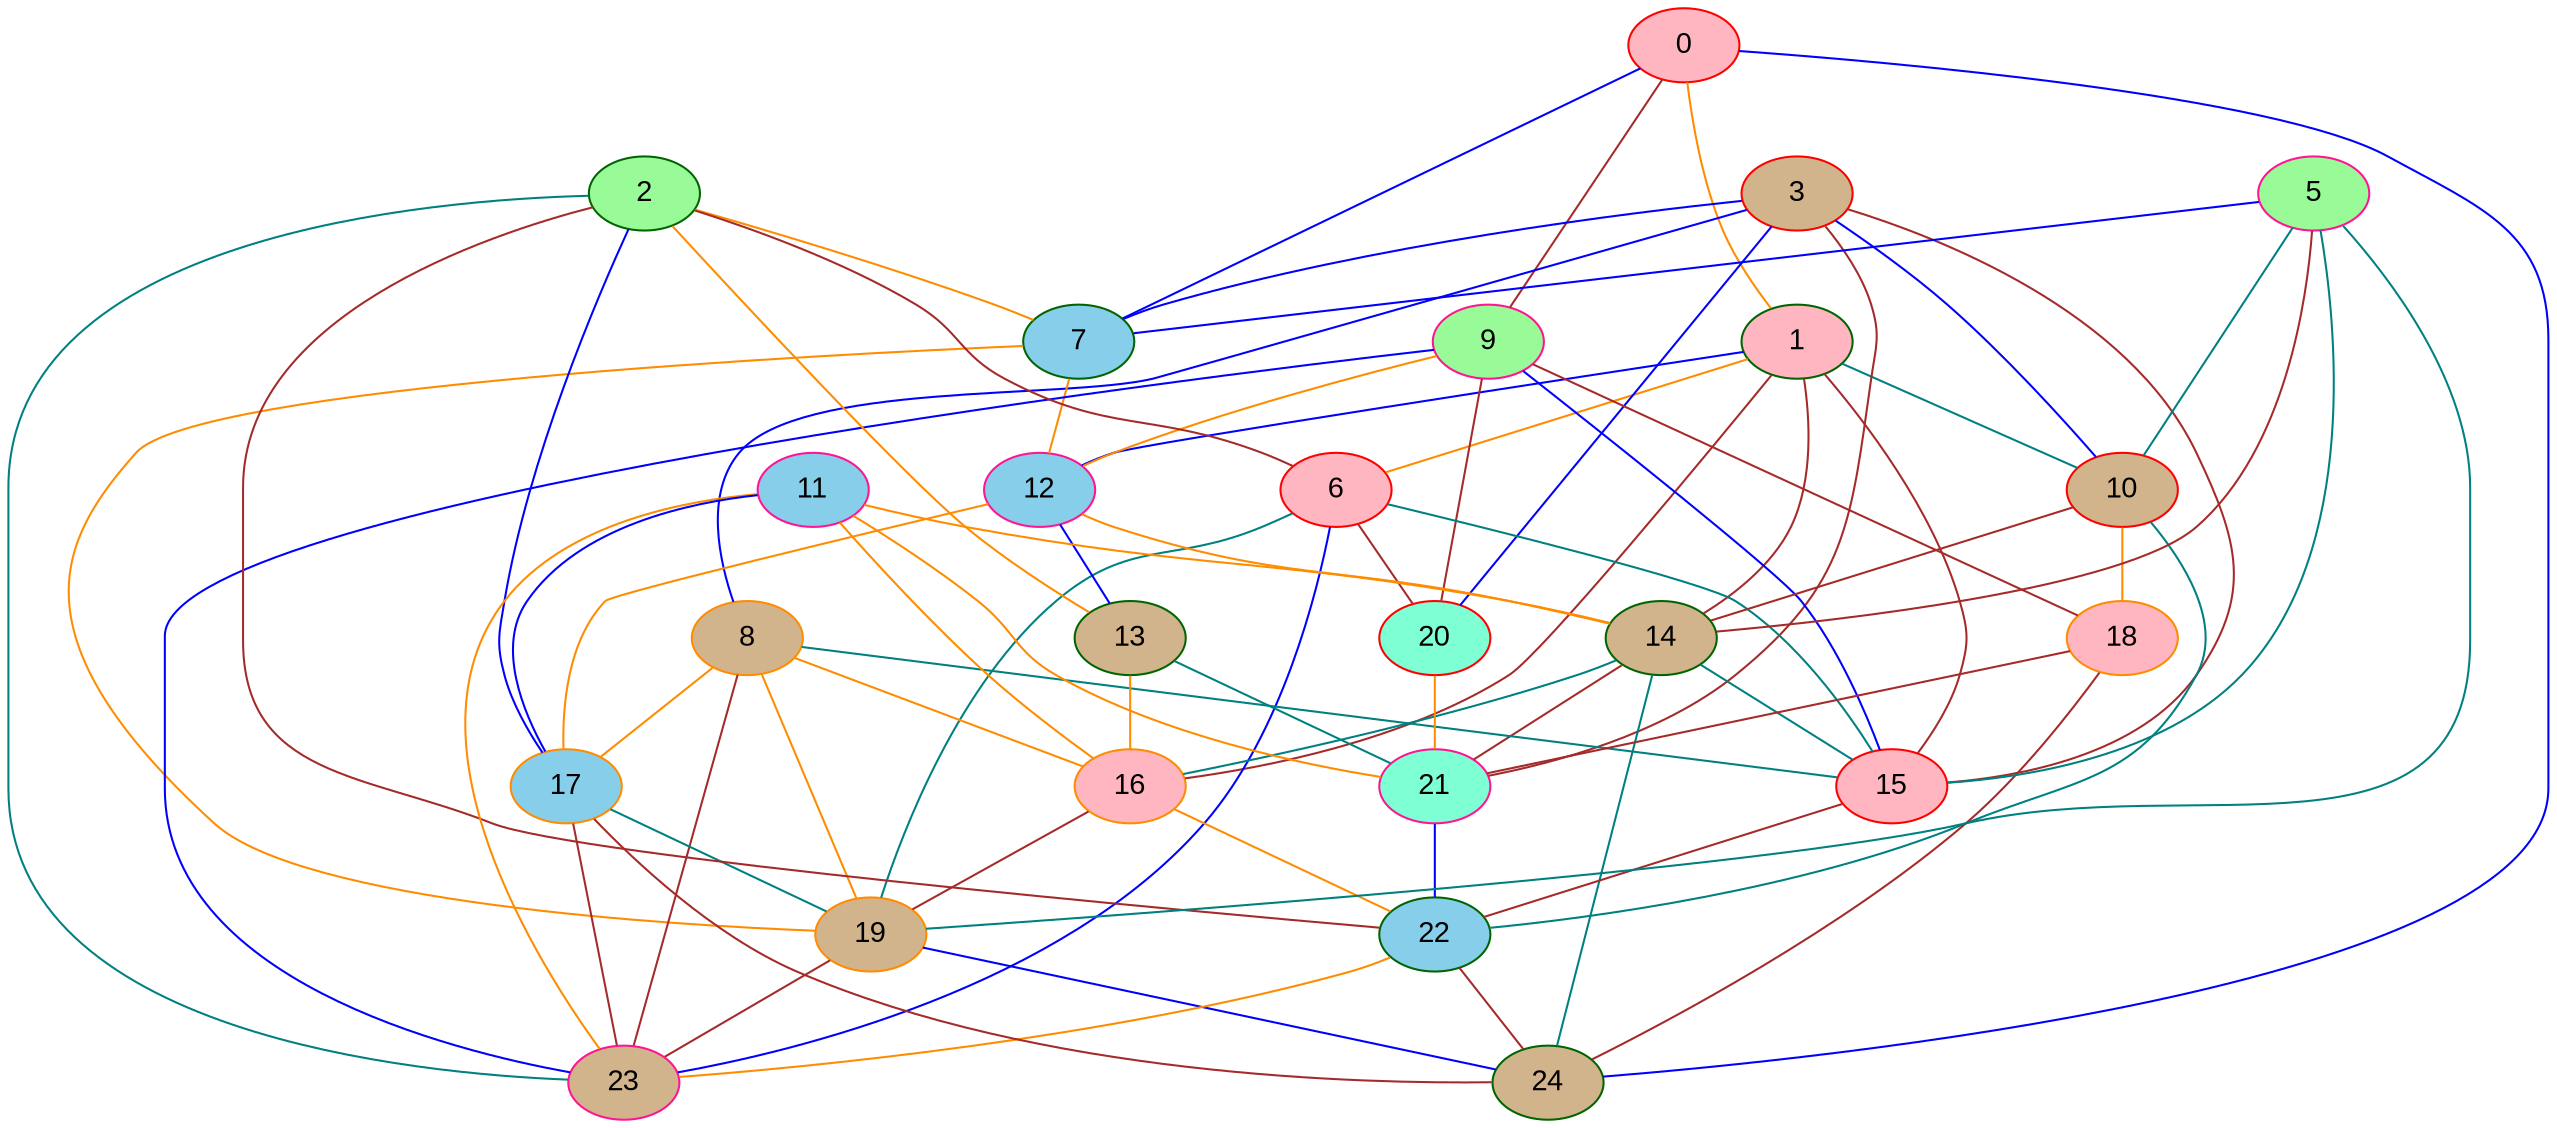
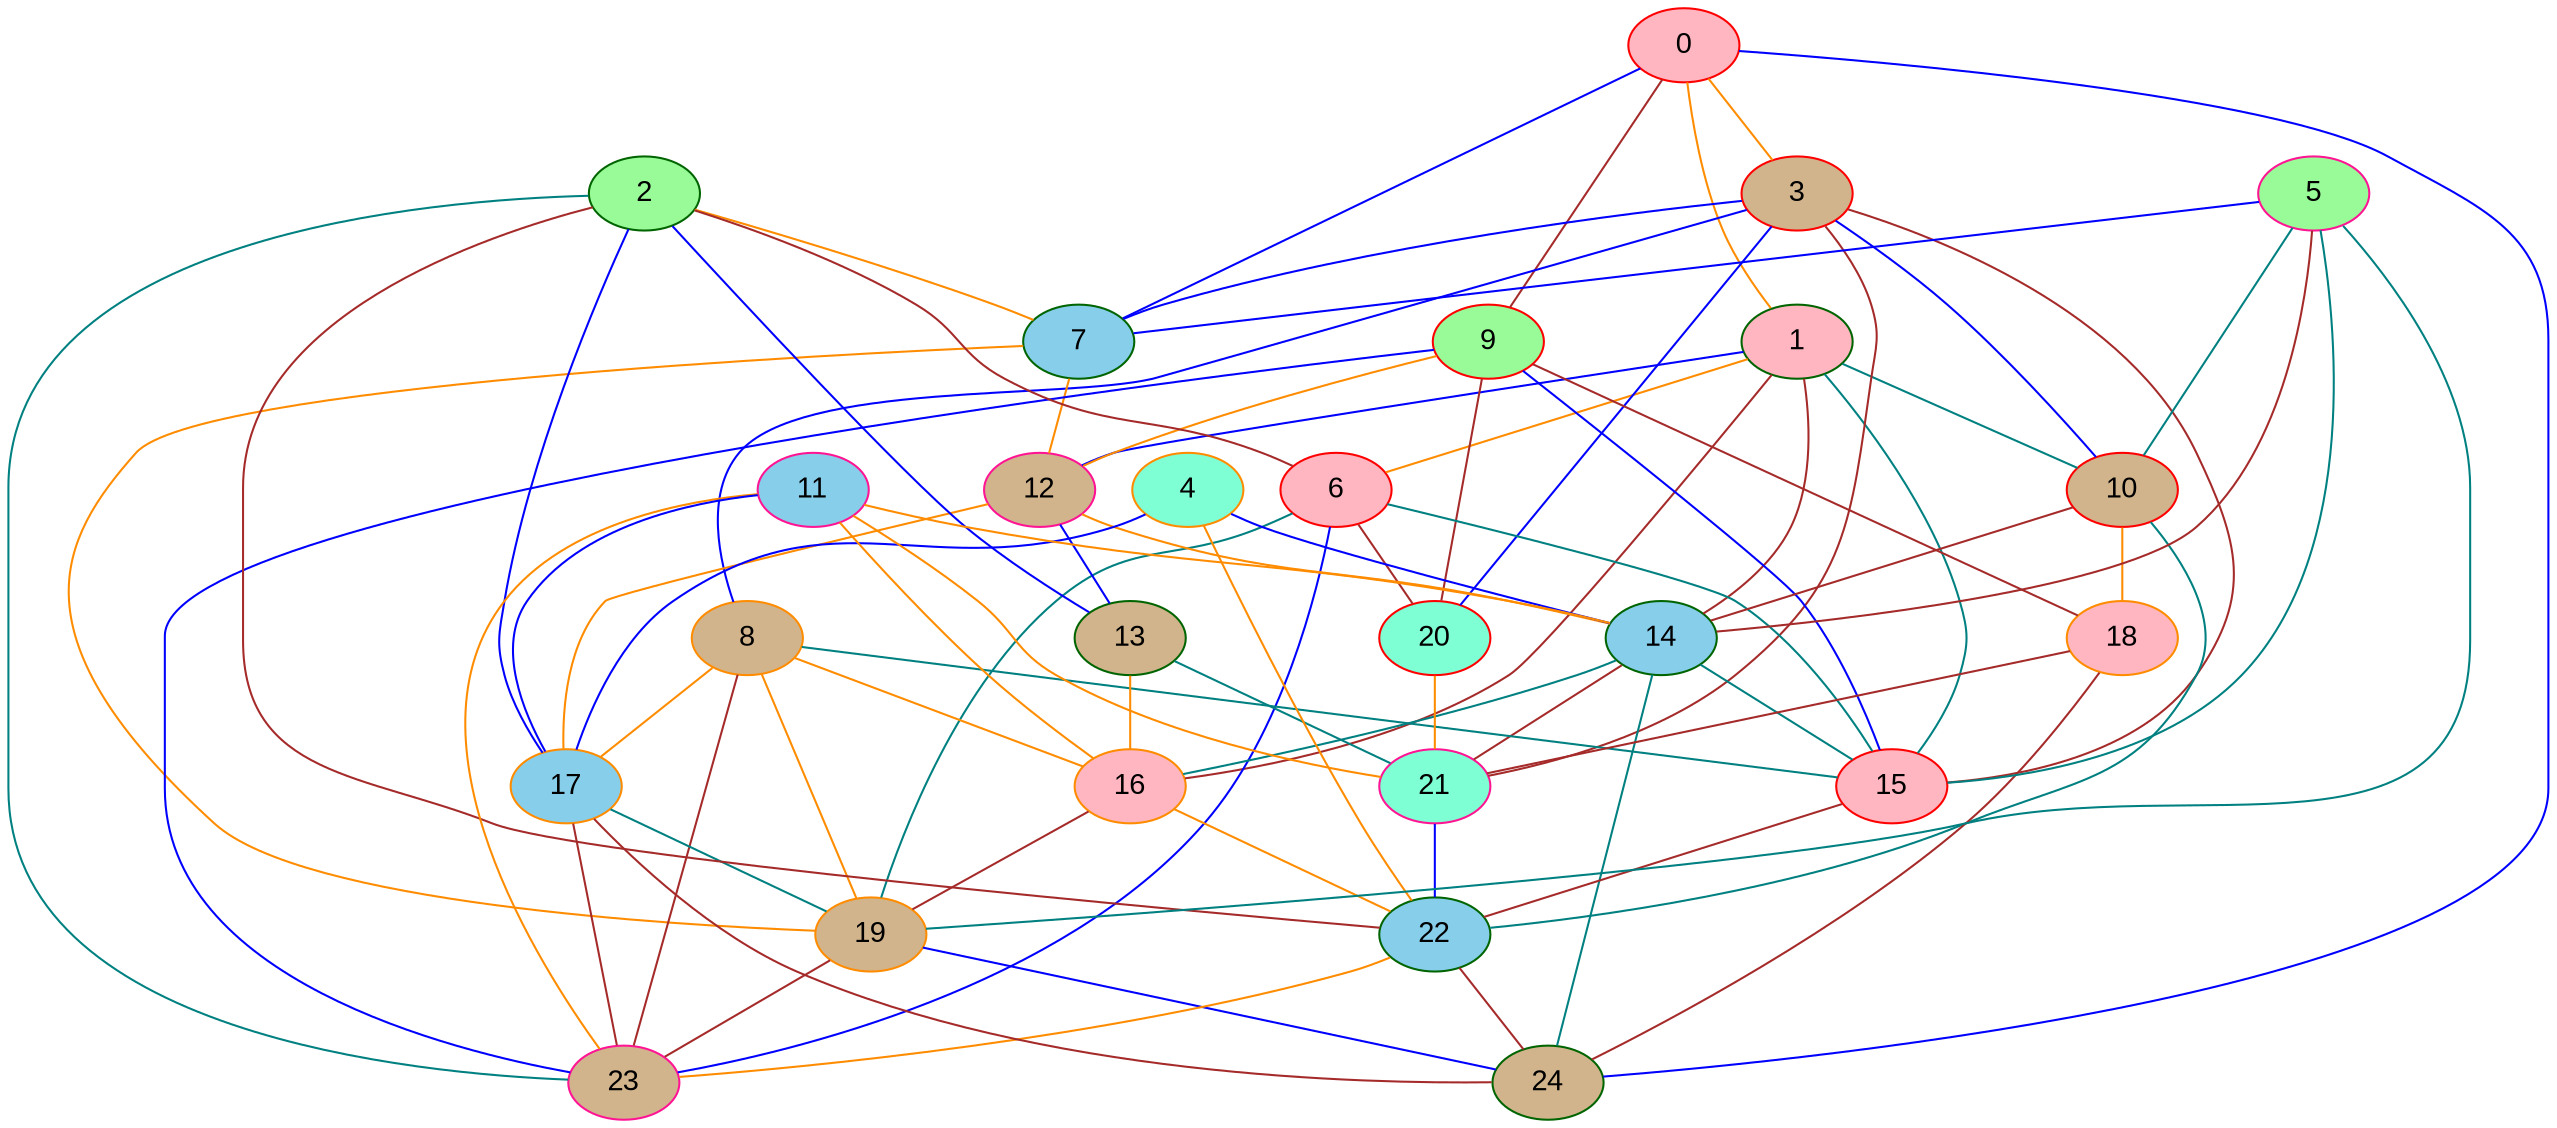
edge "0" -- "3": added
node "9": color deeppink -> red
edge "2" -- "13": color darkorange -> blue
node "12": fillcolor skyblue -> tan
node "4": added
edge "1" -- "15": color brown -> teal
node "14": fillcolor tan -> skyblue
